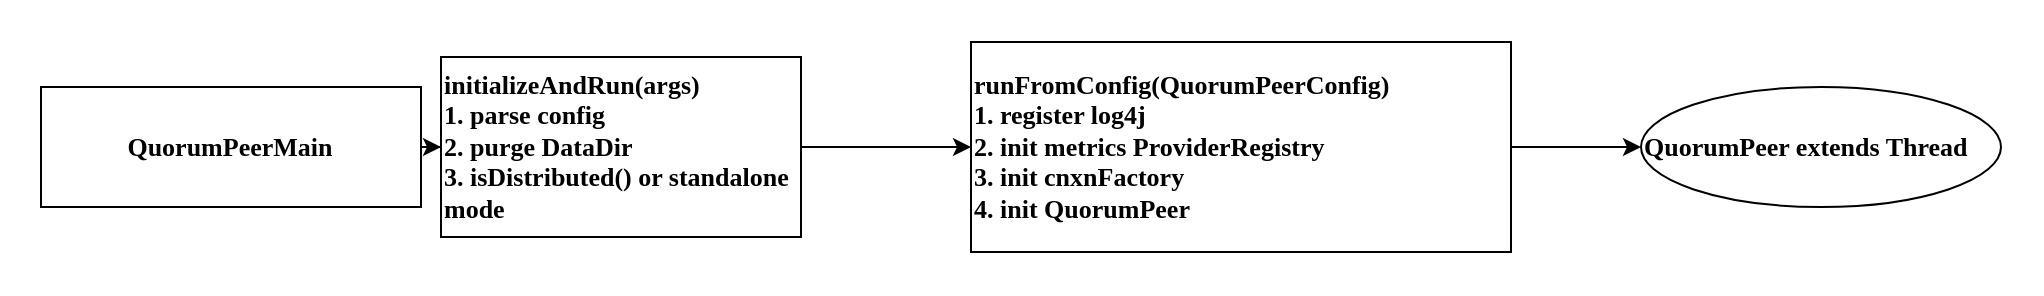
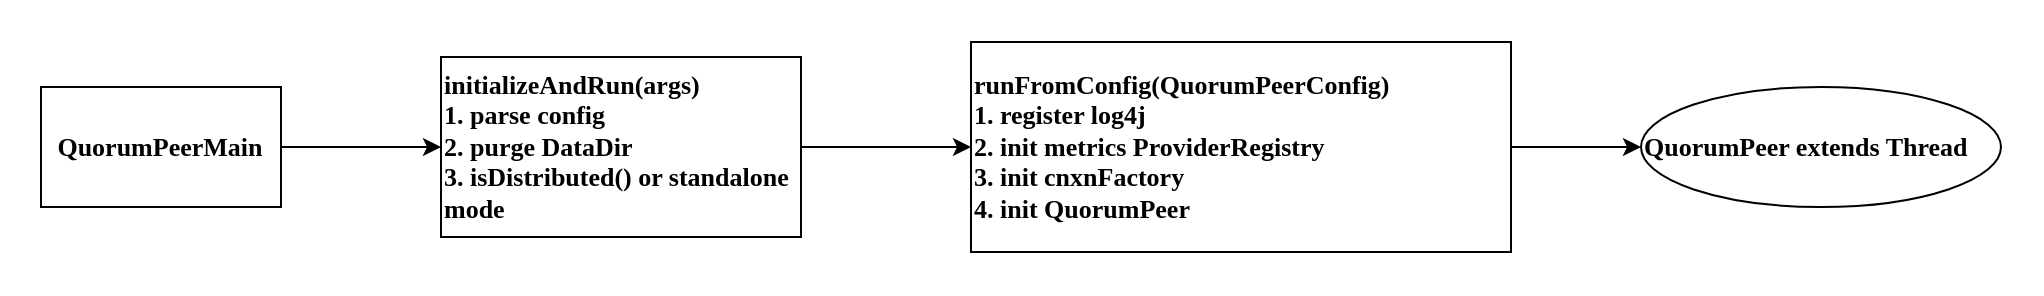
node "QuorumPeerMain": size 380x120 -> 240x120
